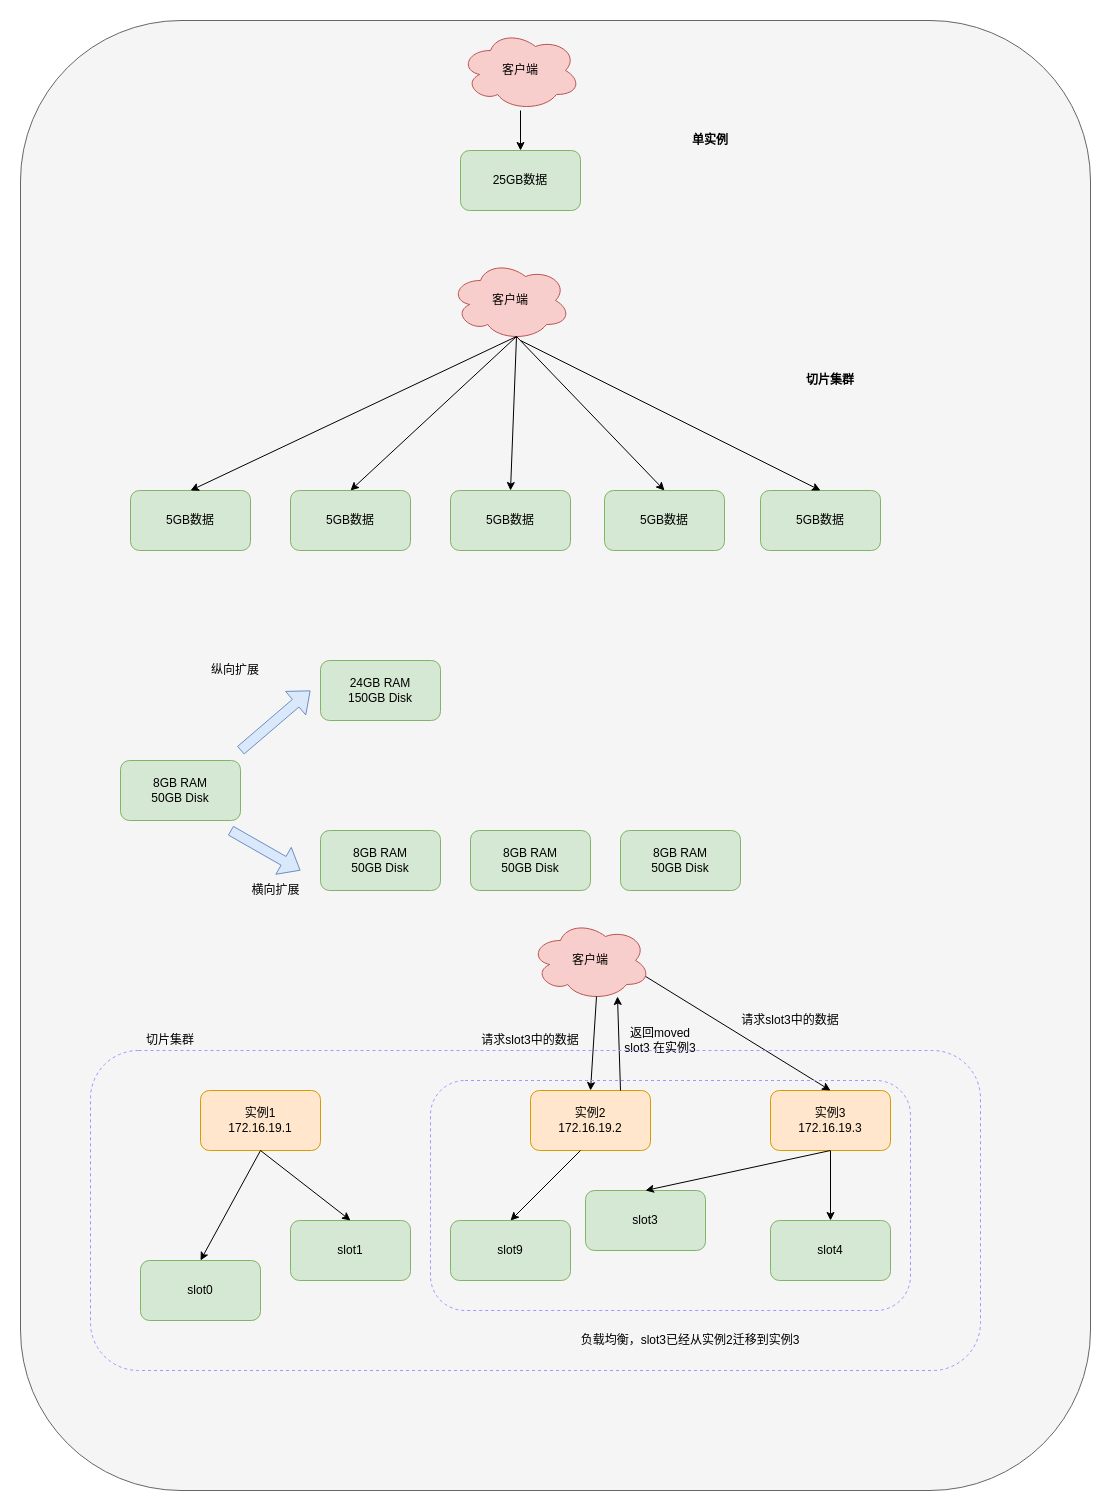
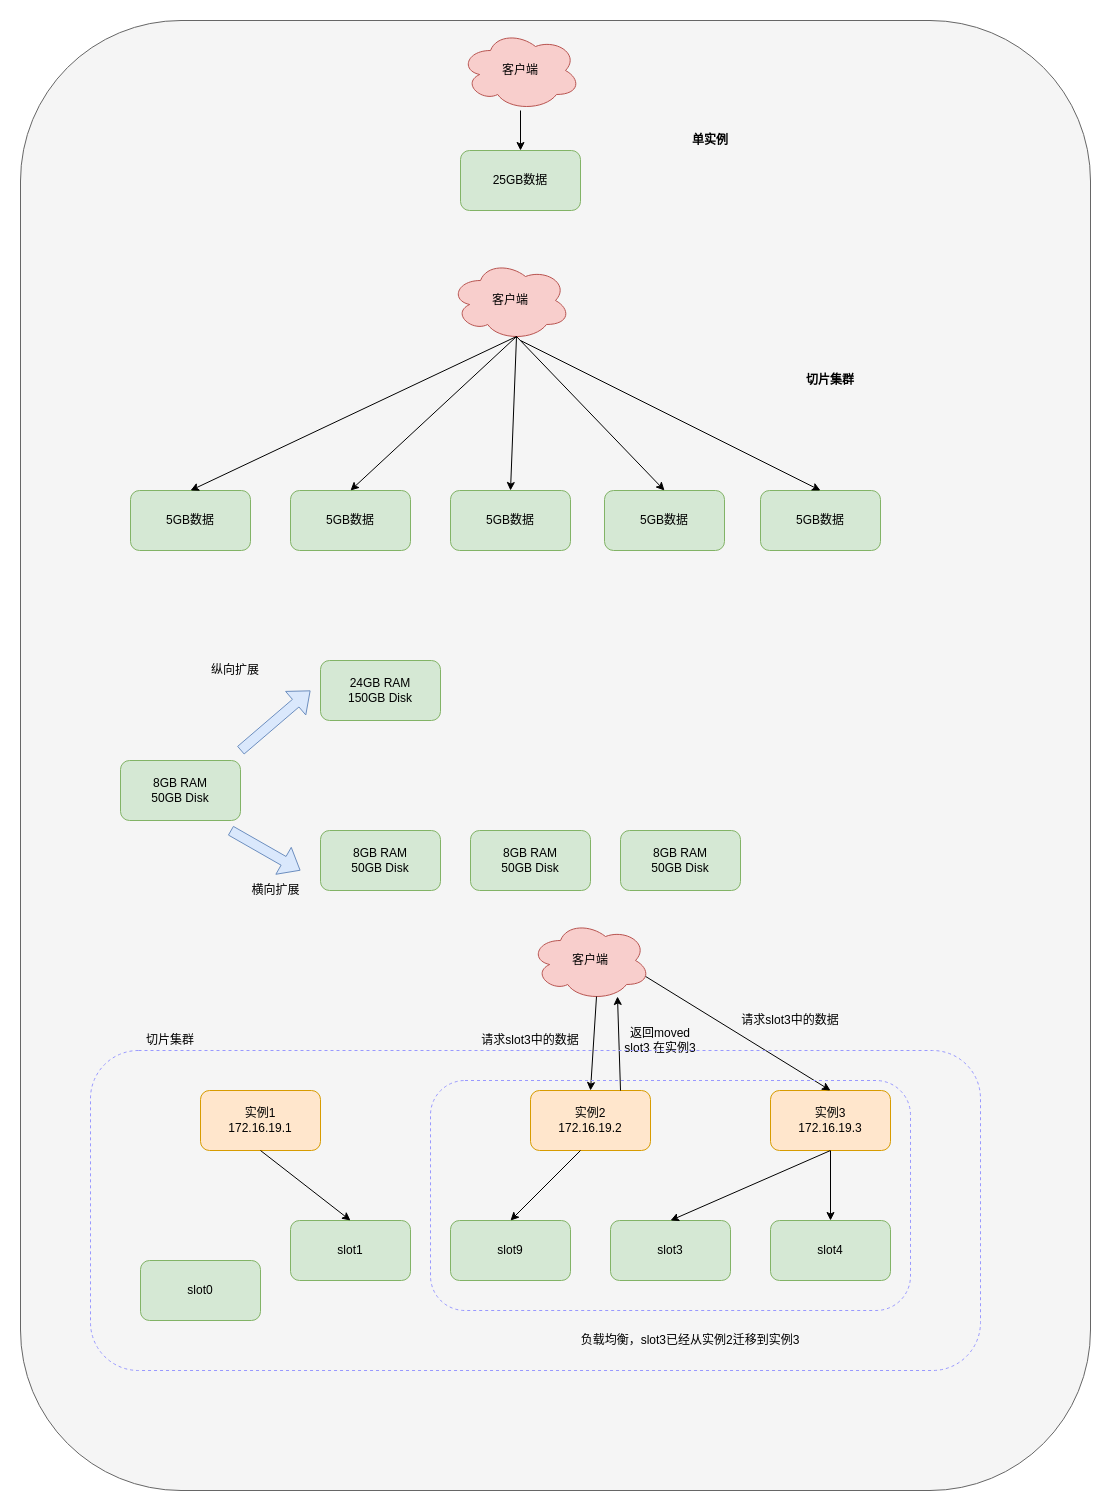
edge "实例1 172.16.19.1" -> "slot0": removed
node "slot3": moved (646, 1221) -> (671, 1251)
